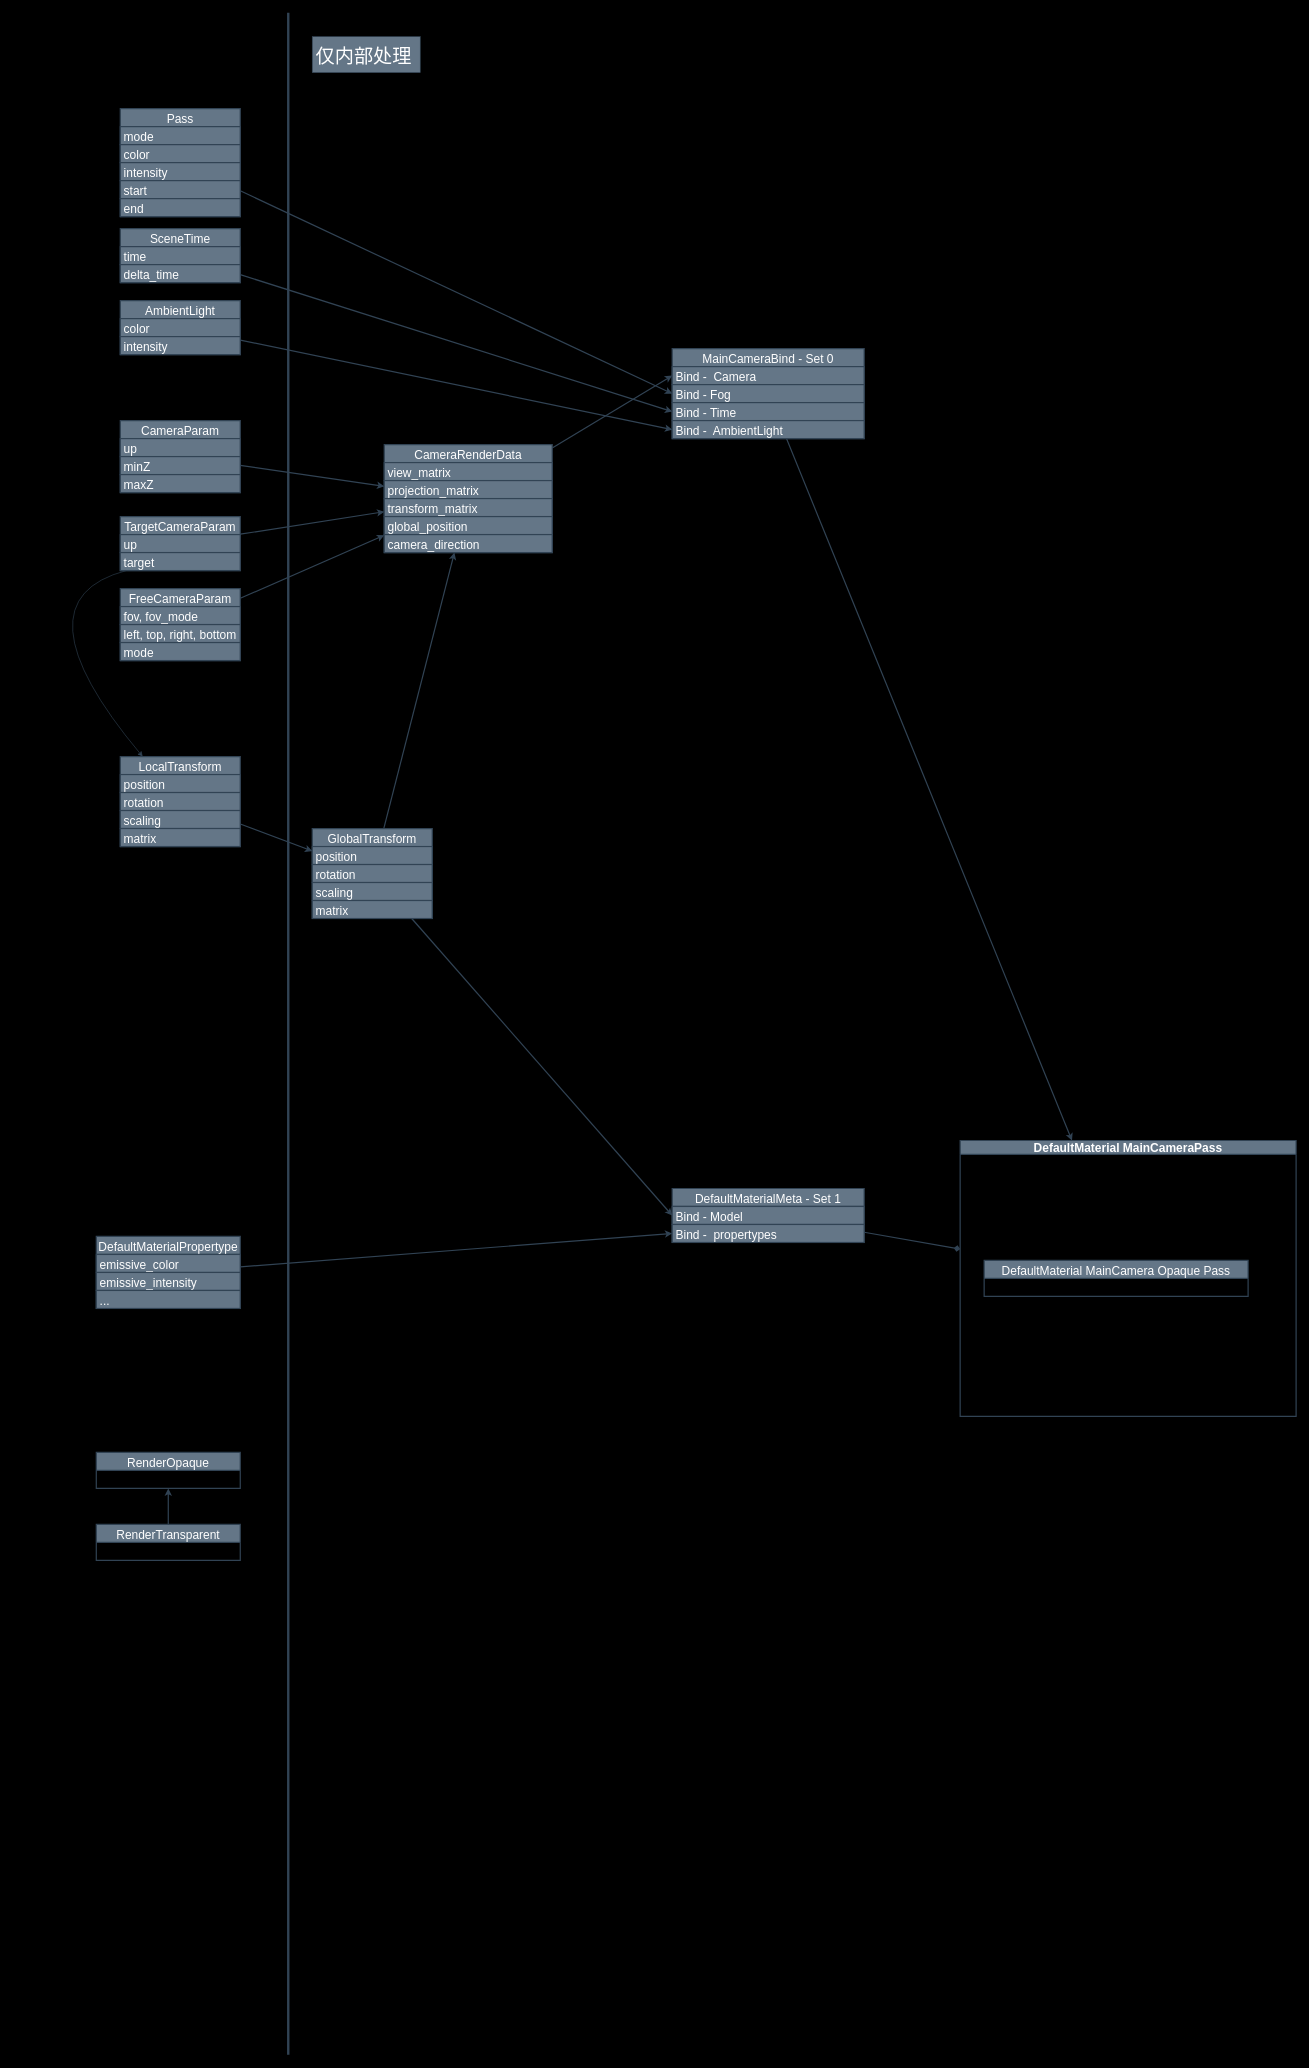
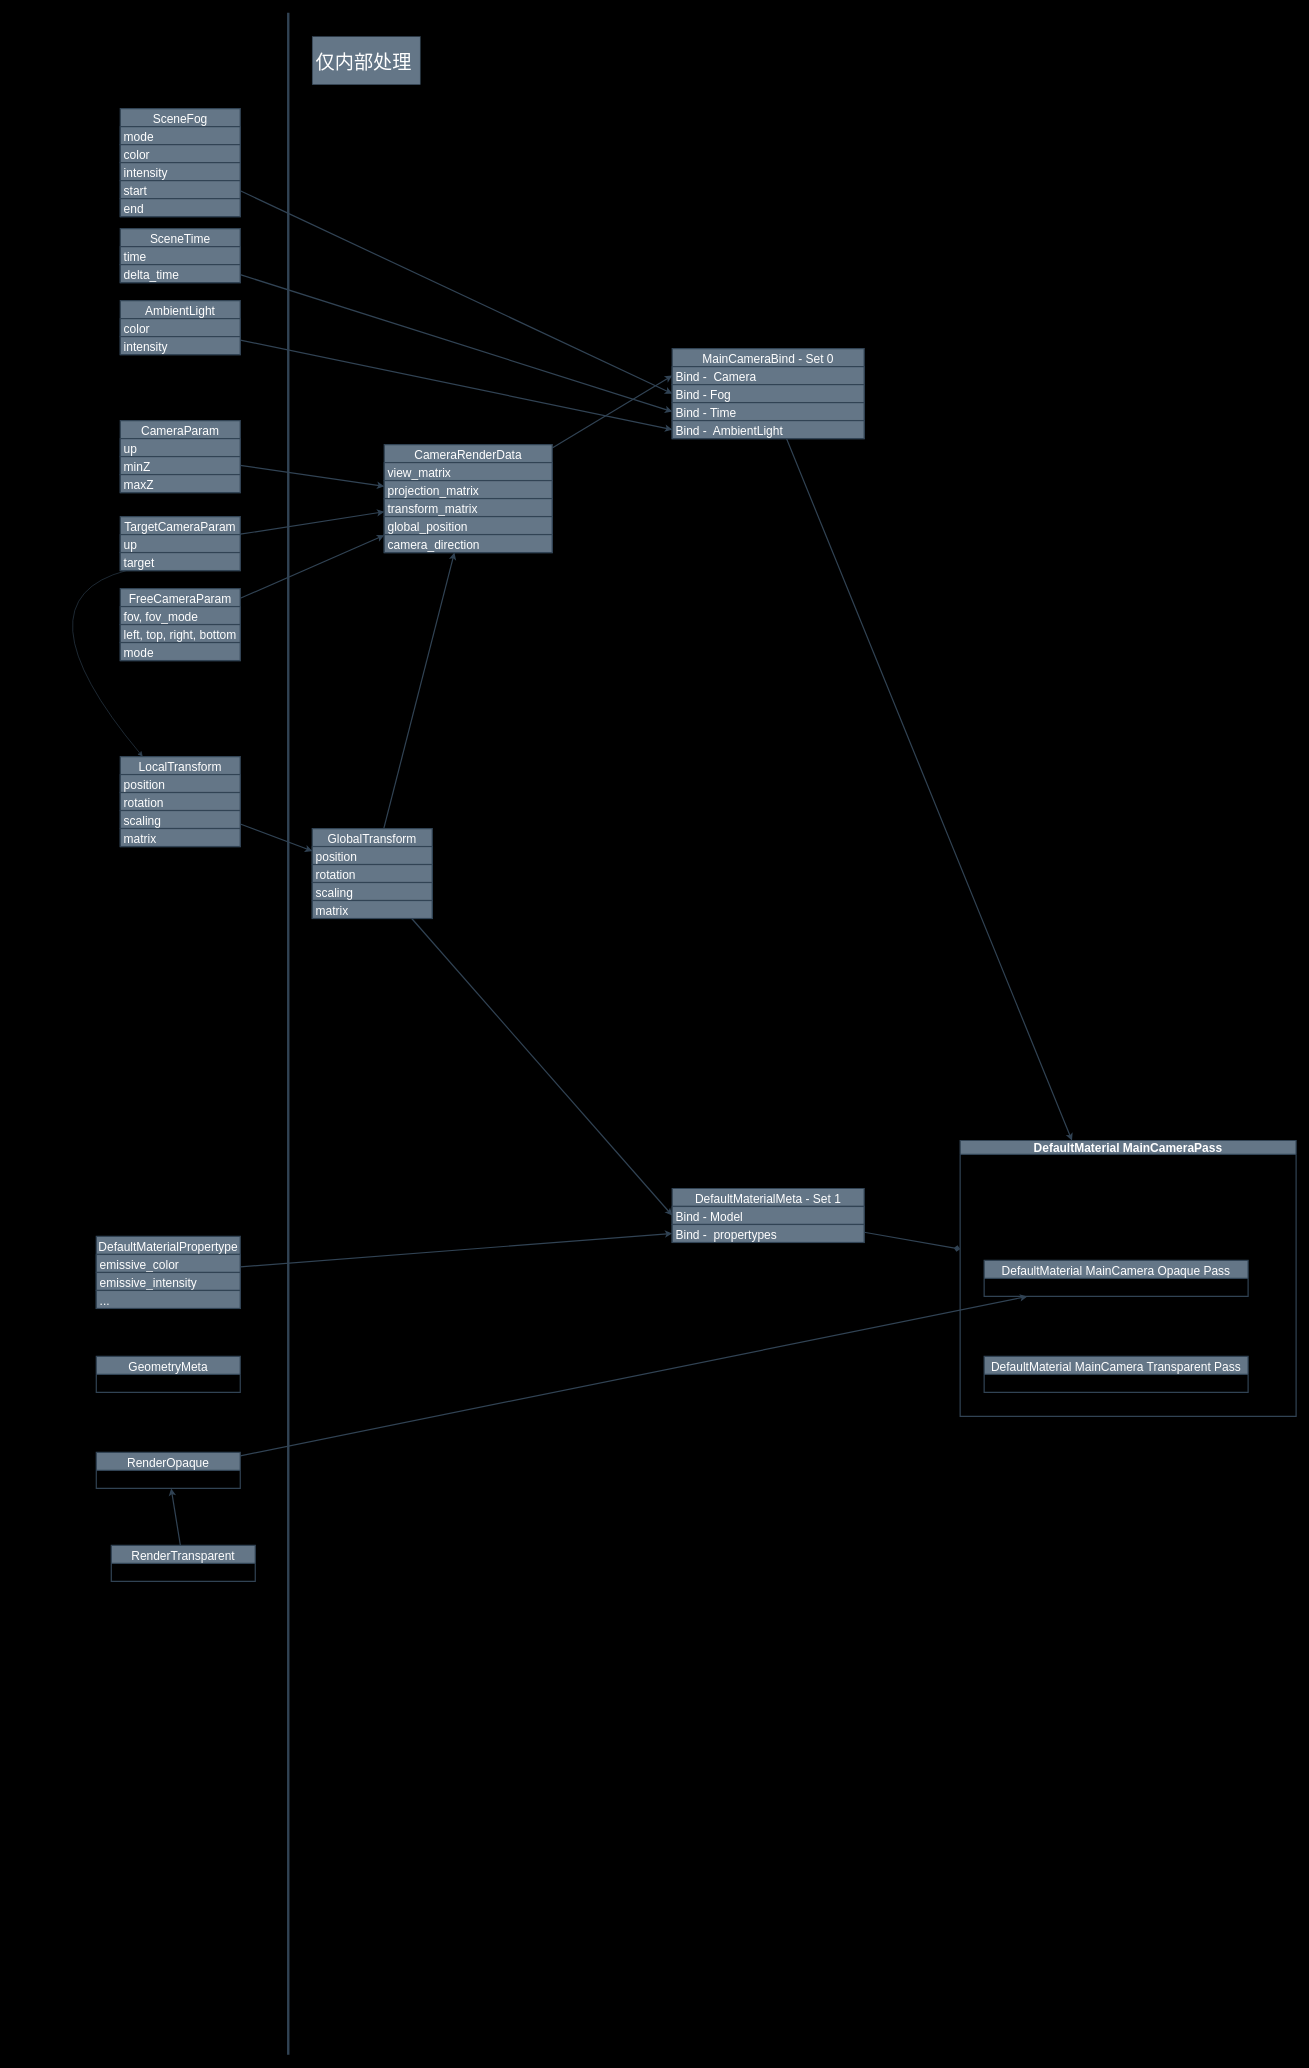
node "仅内部处理": size 108x36 -> 108x48
node "Pass": label "Pass" -> "SceneFog"
node "GeometryMeta": added
node "DefaultMaterial MainCamera Transparent Pass": added
edge "RenderOpaque" -> "DefaultMaterial MainCamera Opaque Pass": added
node "RenderTransparent": moved (168, 1542) -> (183, 1563)
